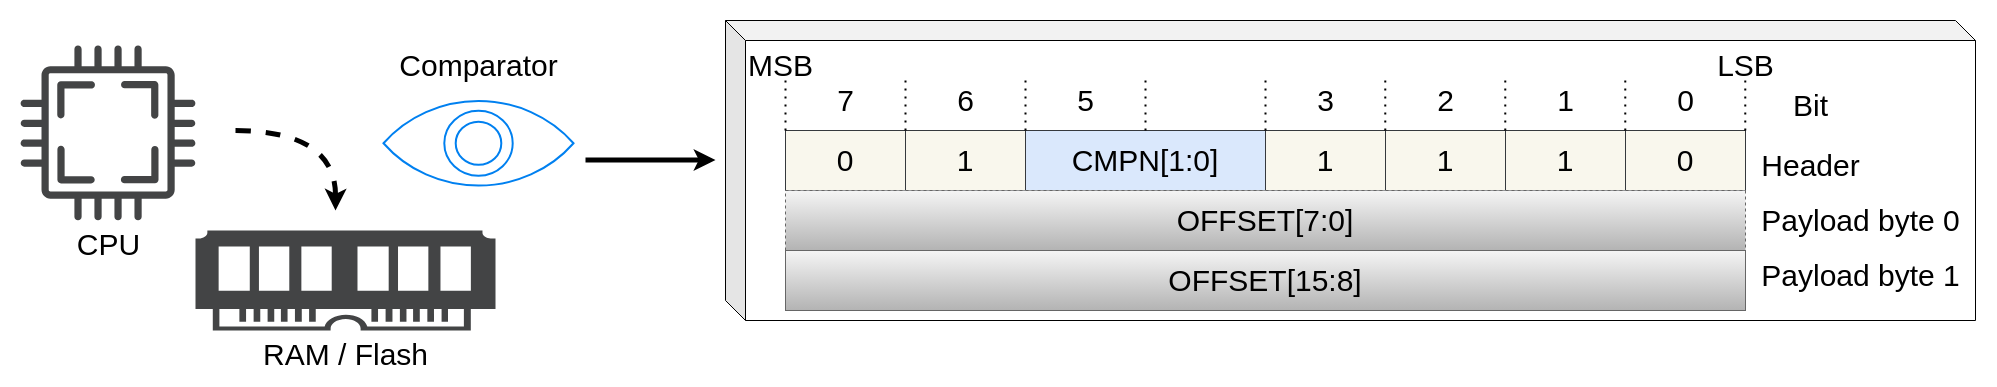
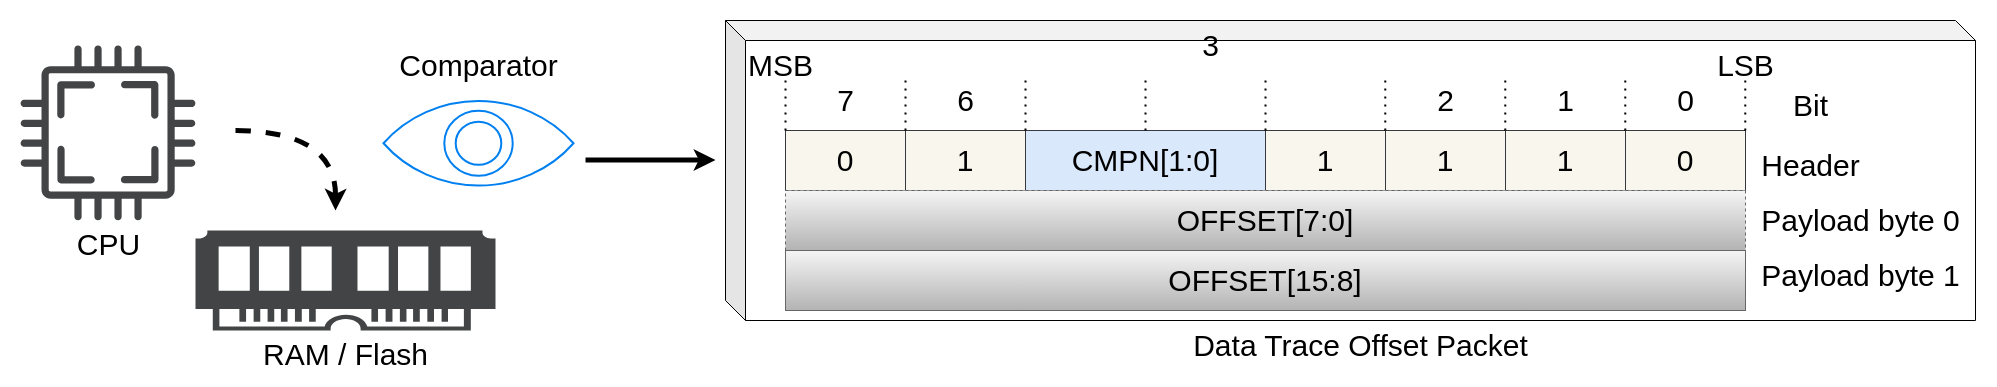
node "5": removed
node "3": moved (1326, 101) -> (1211, 46)
node "Data Trace Offset Packet": added
